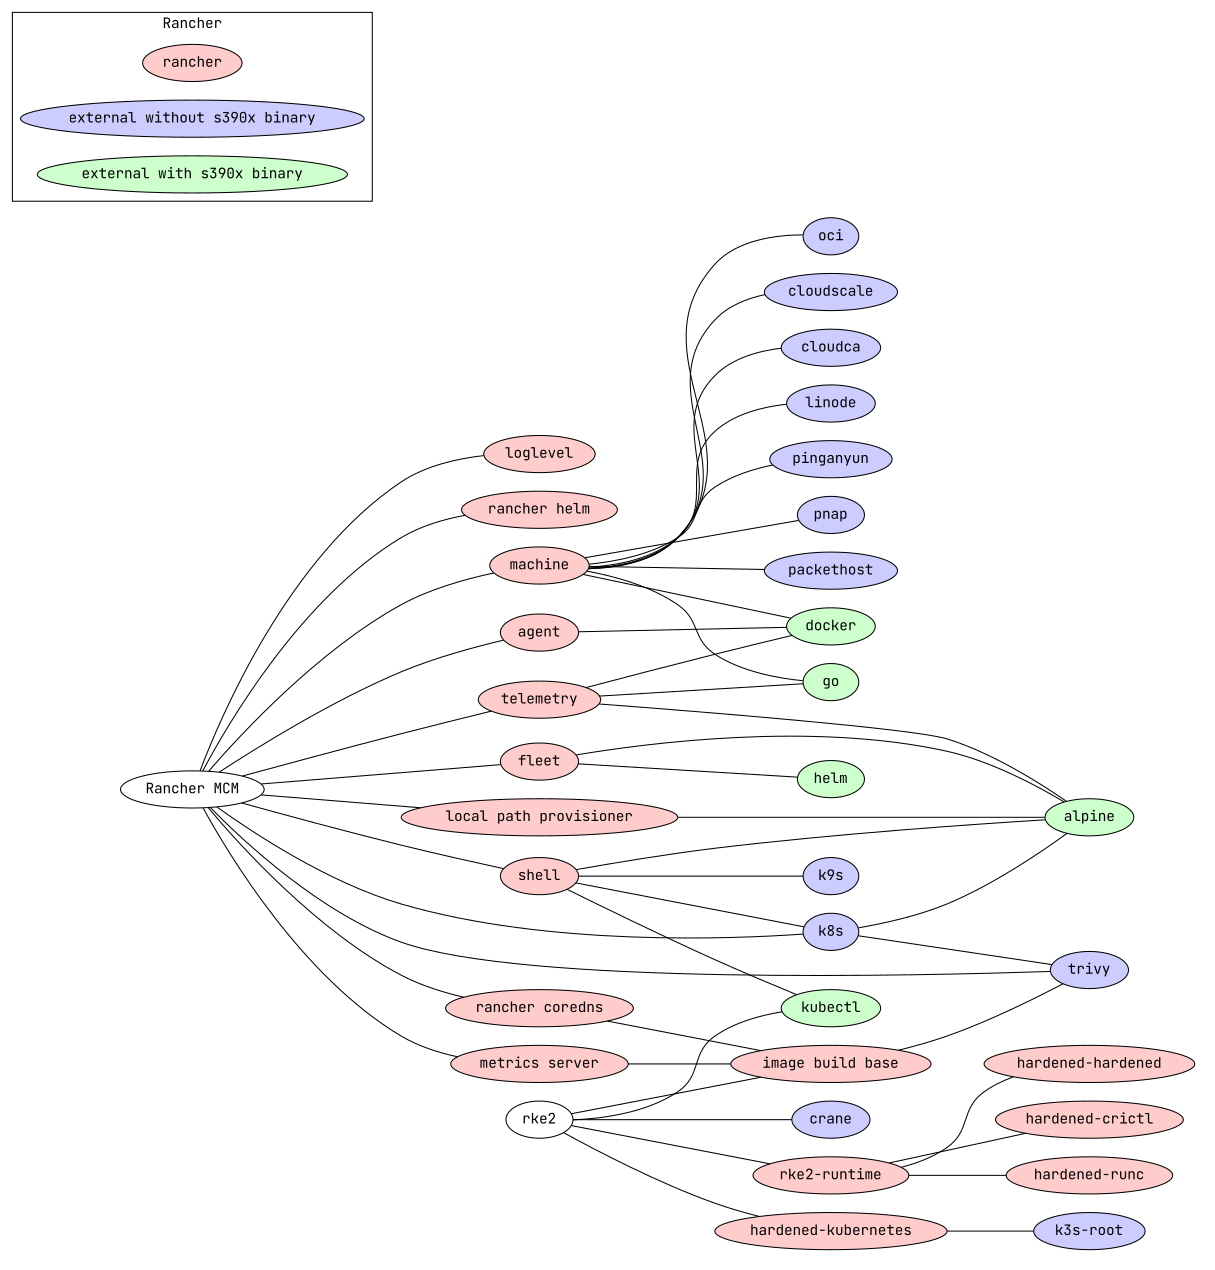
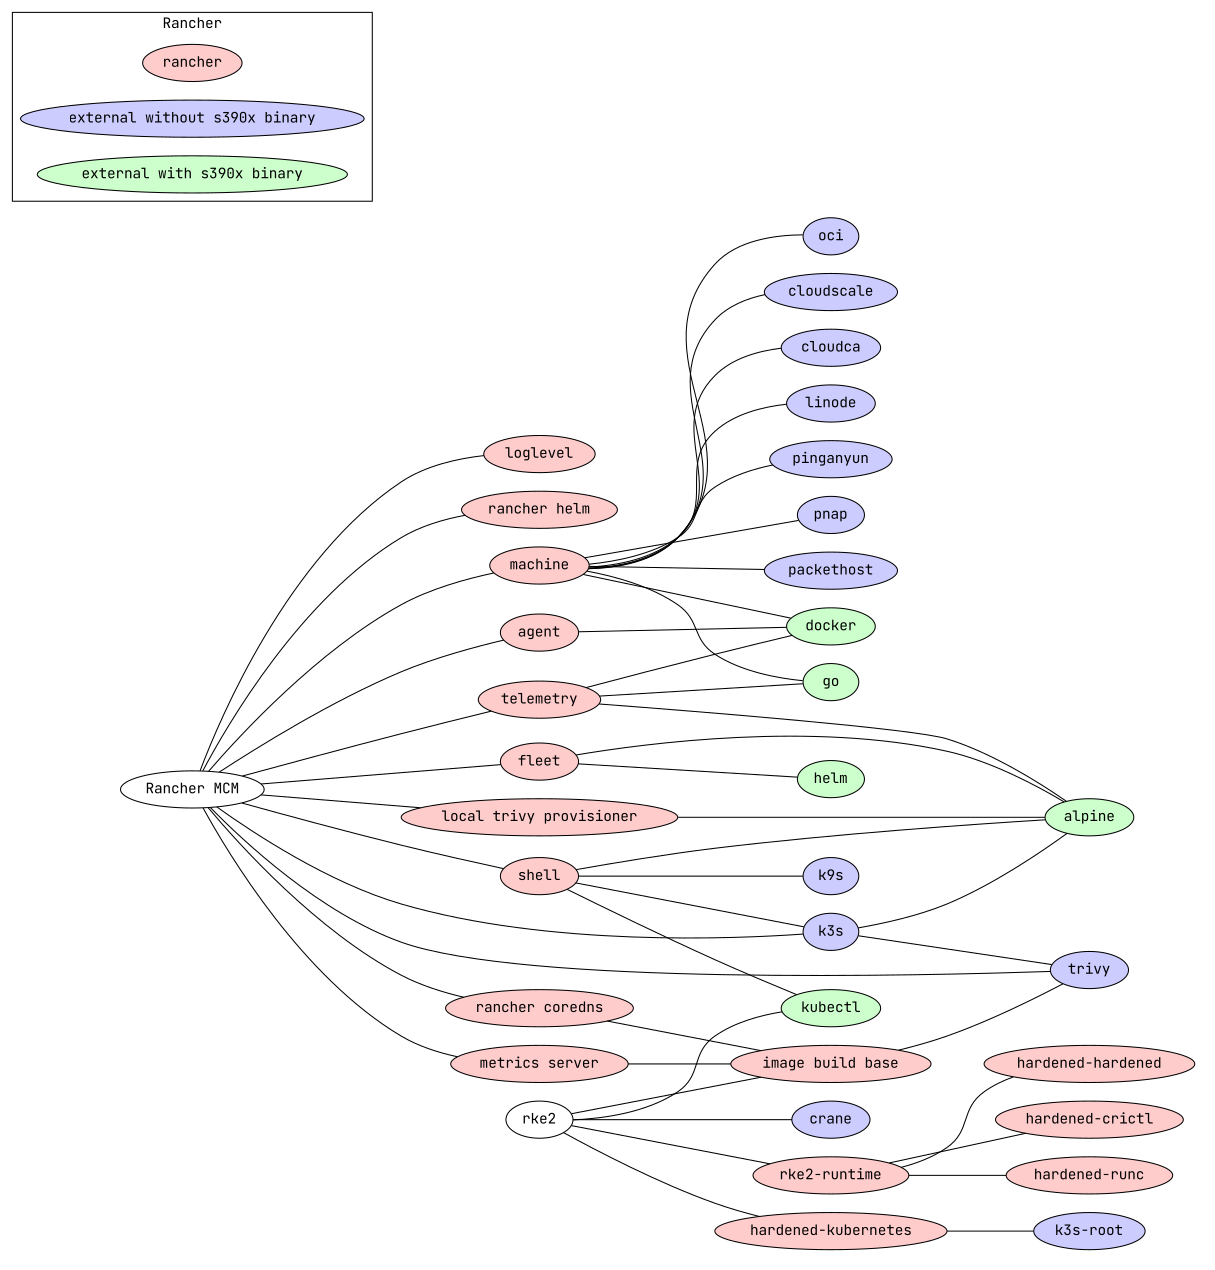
node "local path provisioner": label "local path provisioner" -> "local trivy provisioner"
node "k8s": label "k8s" -> "k3s"
